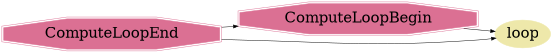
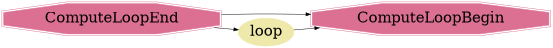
edge "ComputeLoopBegin" -> "loop": reversed
